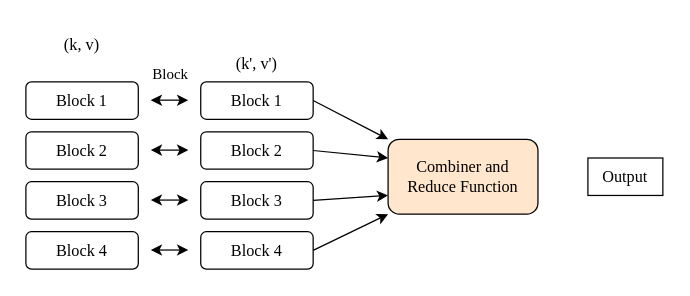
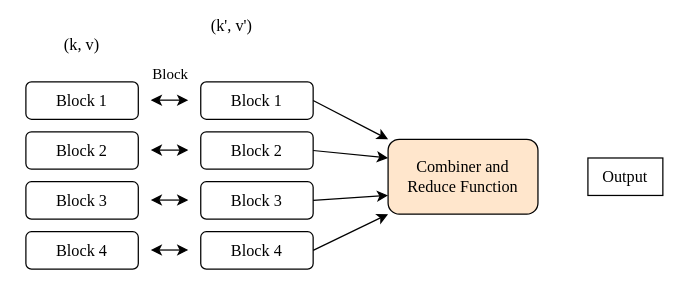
node "(k', v')": moved (257, 63) -> (232, 26)
